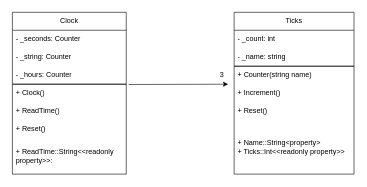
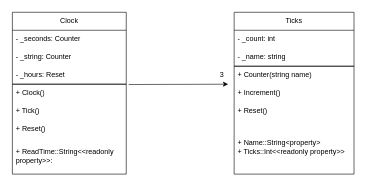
node "- _hours: Counter": label "- _hours: Counter" -> "- _hours: Reset"
node "+ ReadTime()": label "+ ReadTime()" -> "+ Tick()"
